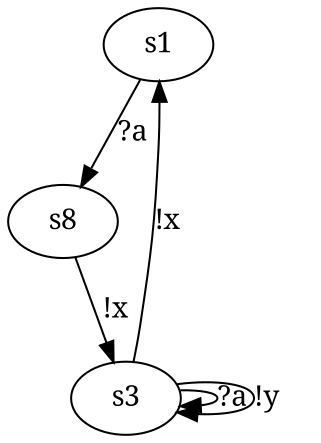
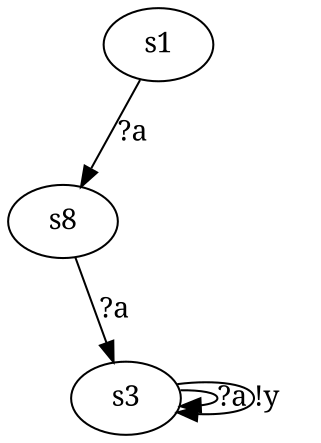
edge "s3" -> "s1": removed, label "!x"
edge "s8" -> "s3": label "!x" -> "?a"
